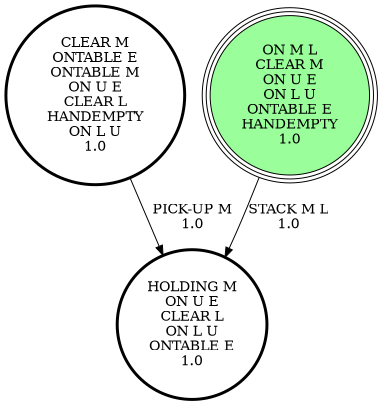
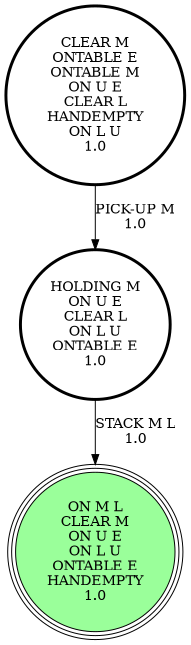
edge "ON M L CLEAR M ON U E ON L U ONTABLE E HANDEMPTY 1.0" -> "HOLDING M ON U E CLEAR L ON L U ONTABLE E 1.0": reversed
